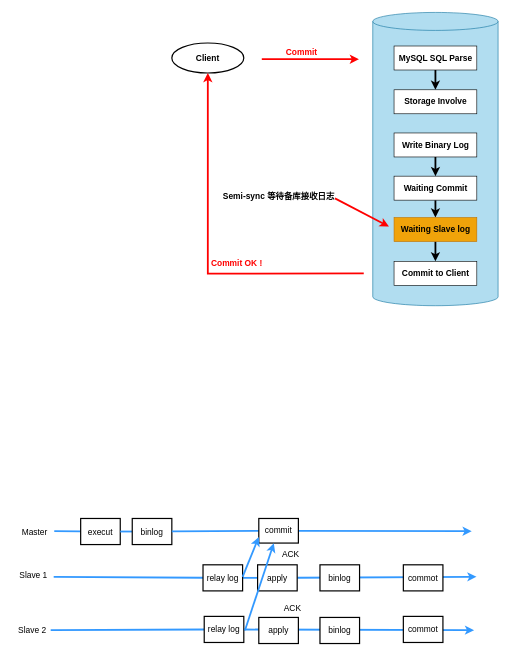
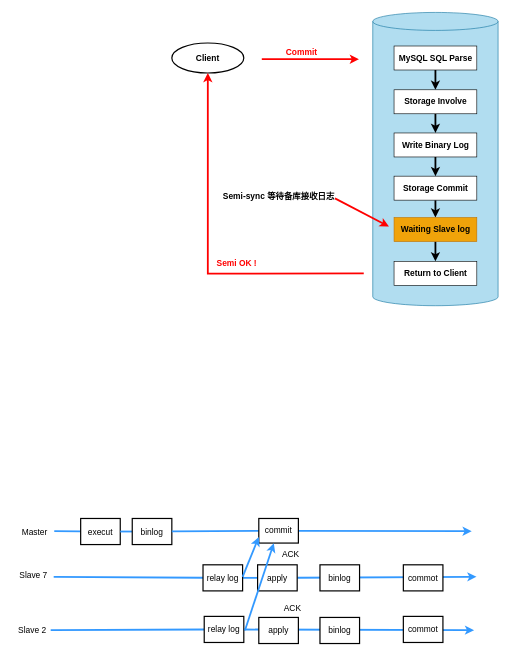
edge "Storage Involve" -> "Write Binary Log": added
node "Waiting Commit": label "Waiting Commit" -> "Storage Commit"
node "Commit OK !": label "Commit OK !" -> "Semi OK !"
node "Commit to Client": label "Commit to Client" -> "Return to Client"
node "Slave 1": label "Slave 1" -> "Slave 7"
